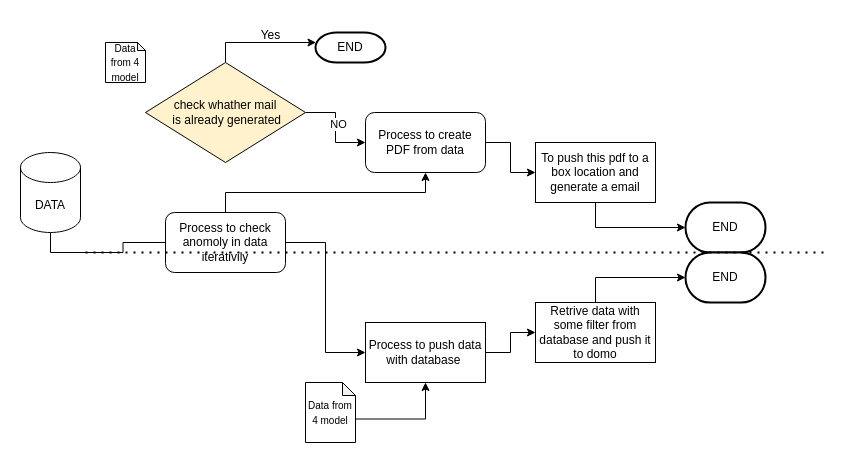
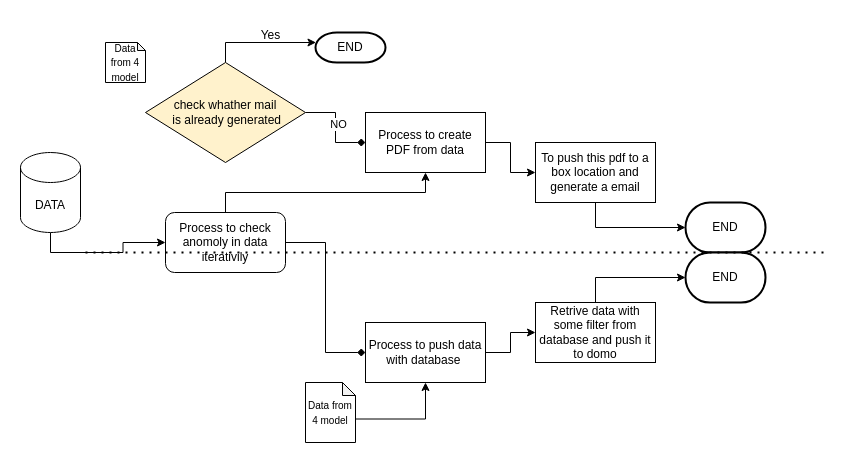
edge "check whather mail is already generated" -> "Process to create PDF from data": arrowhead classic -> diamond
node "Process to create PDF from data": shape rounded rectangle -> rectangle
edge "DATA" -- "Process to check anomoly in data iterativily": arrowhead none -> classic
edge "Process to check anomoly in data iterativily" -> "Process to push data with database": arrowhead classic -> diamond
